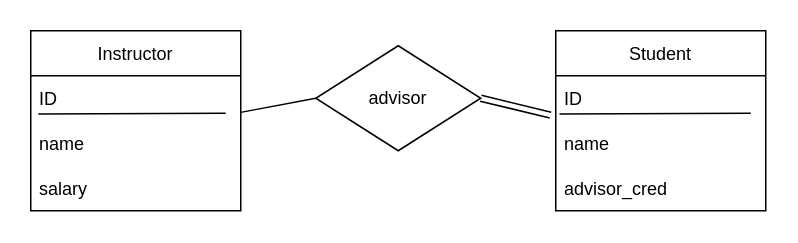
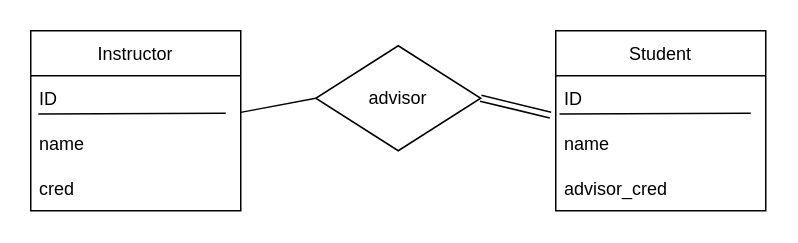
node "salary": label "salary" -> "cred"
